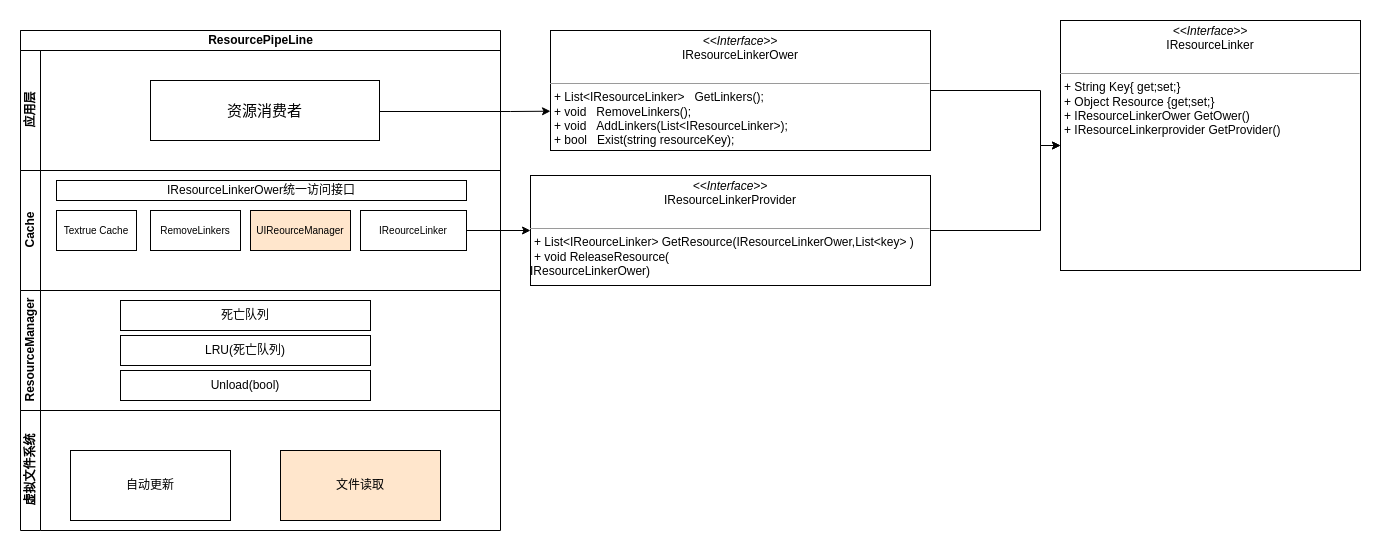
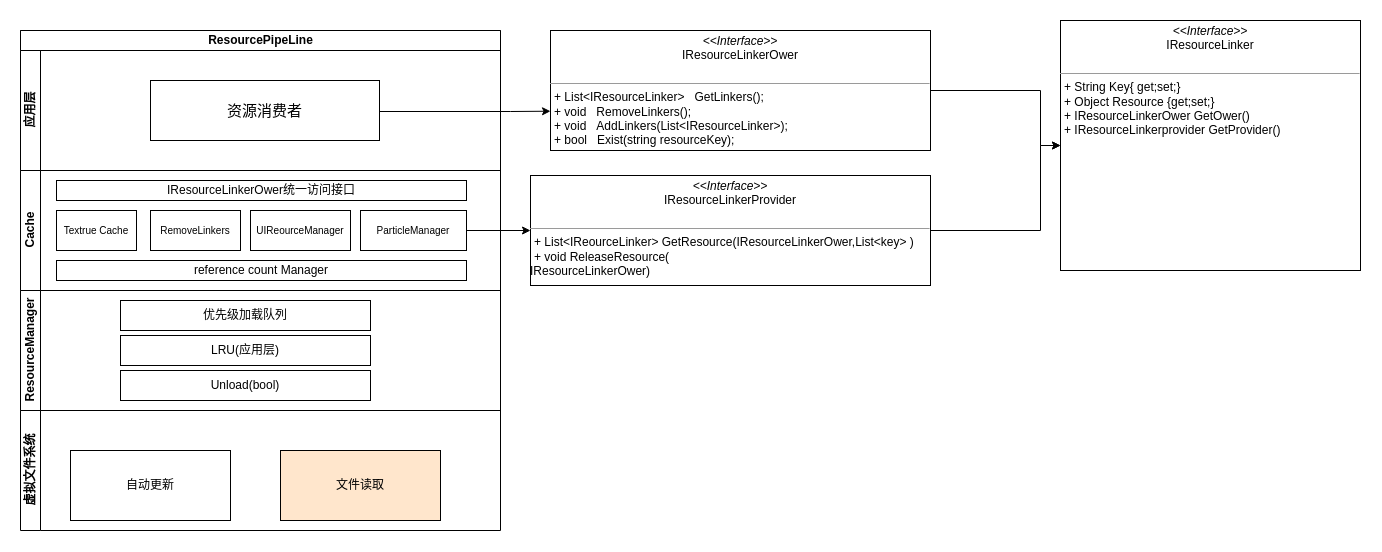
node "UIReourceManager": fillcolor #ffe6cc -> #ffffff
node "IReourceLinker": label "IReourceLinker" -> "ParticleManager"
node "reference count Manager": added
node "死亡队列": label "死亡队列" -> "优先级加载队列"
node "LRU(死亡队列)": label "LRU(死亡队列)" -> "LRU(应用层)"
